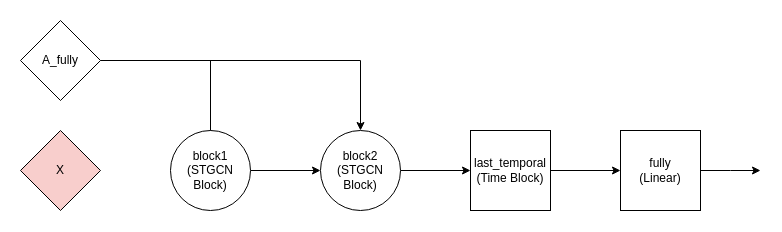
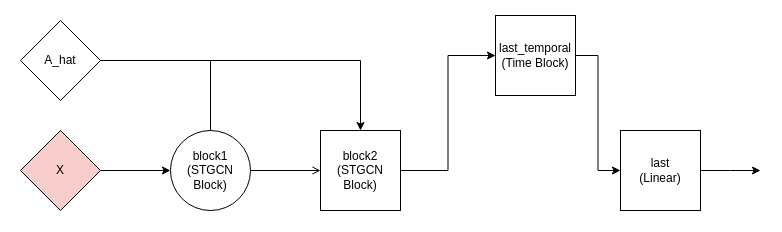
node "A_fully": label "A_fully" -> "A_hat"
edge "X" -> "block1 (STGCN Block)": added
edge "block1 (STGCN Block)" -> "block2 (STGCN Block)": arrowhead classic -> open
node "block2 (STGCN Block)": shape ellipse -> rectangle
node "last_temporal (Time Block)": moved (511, 171) -> (536, 56)
node "fully (Linear)": label "fully (Linear)" -> "last (Linear)"
